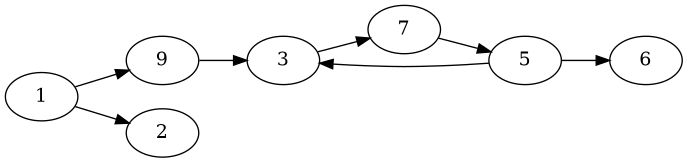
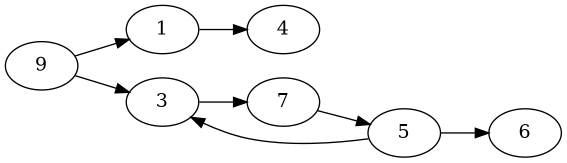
edge "1" -> "9": reversed
node "2": label "2" -> "4"
